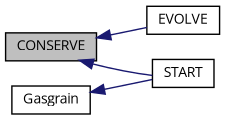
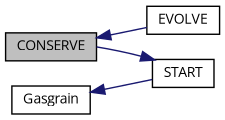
edge "START" -> "CONSERVE": reversed
